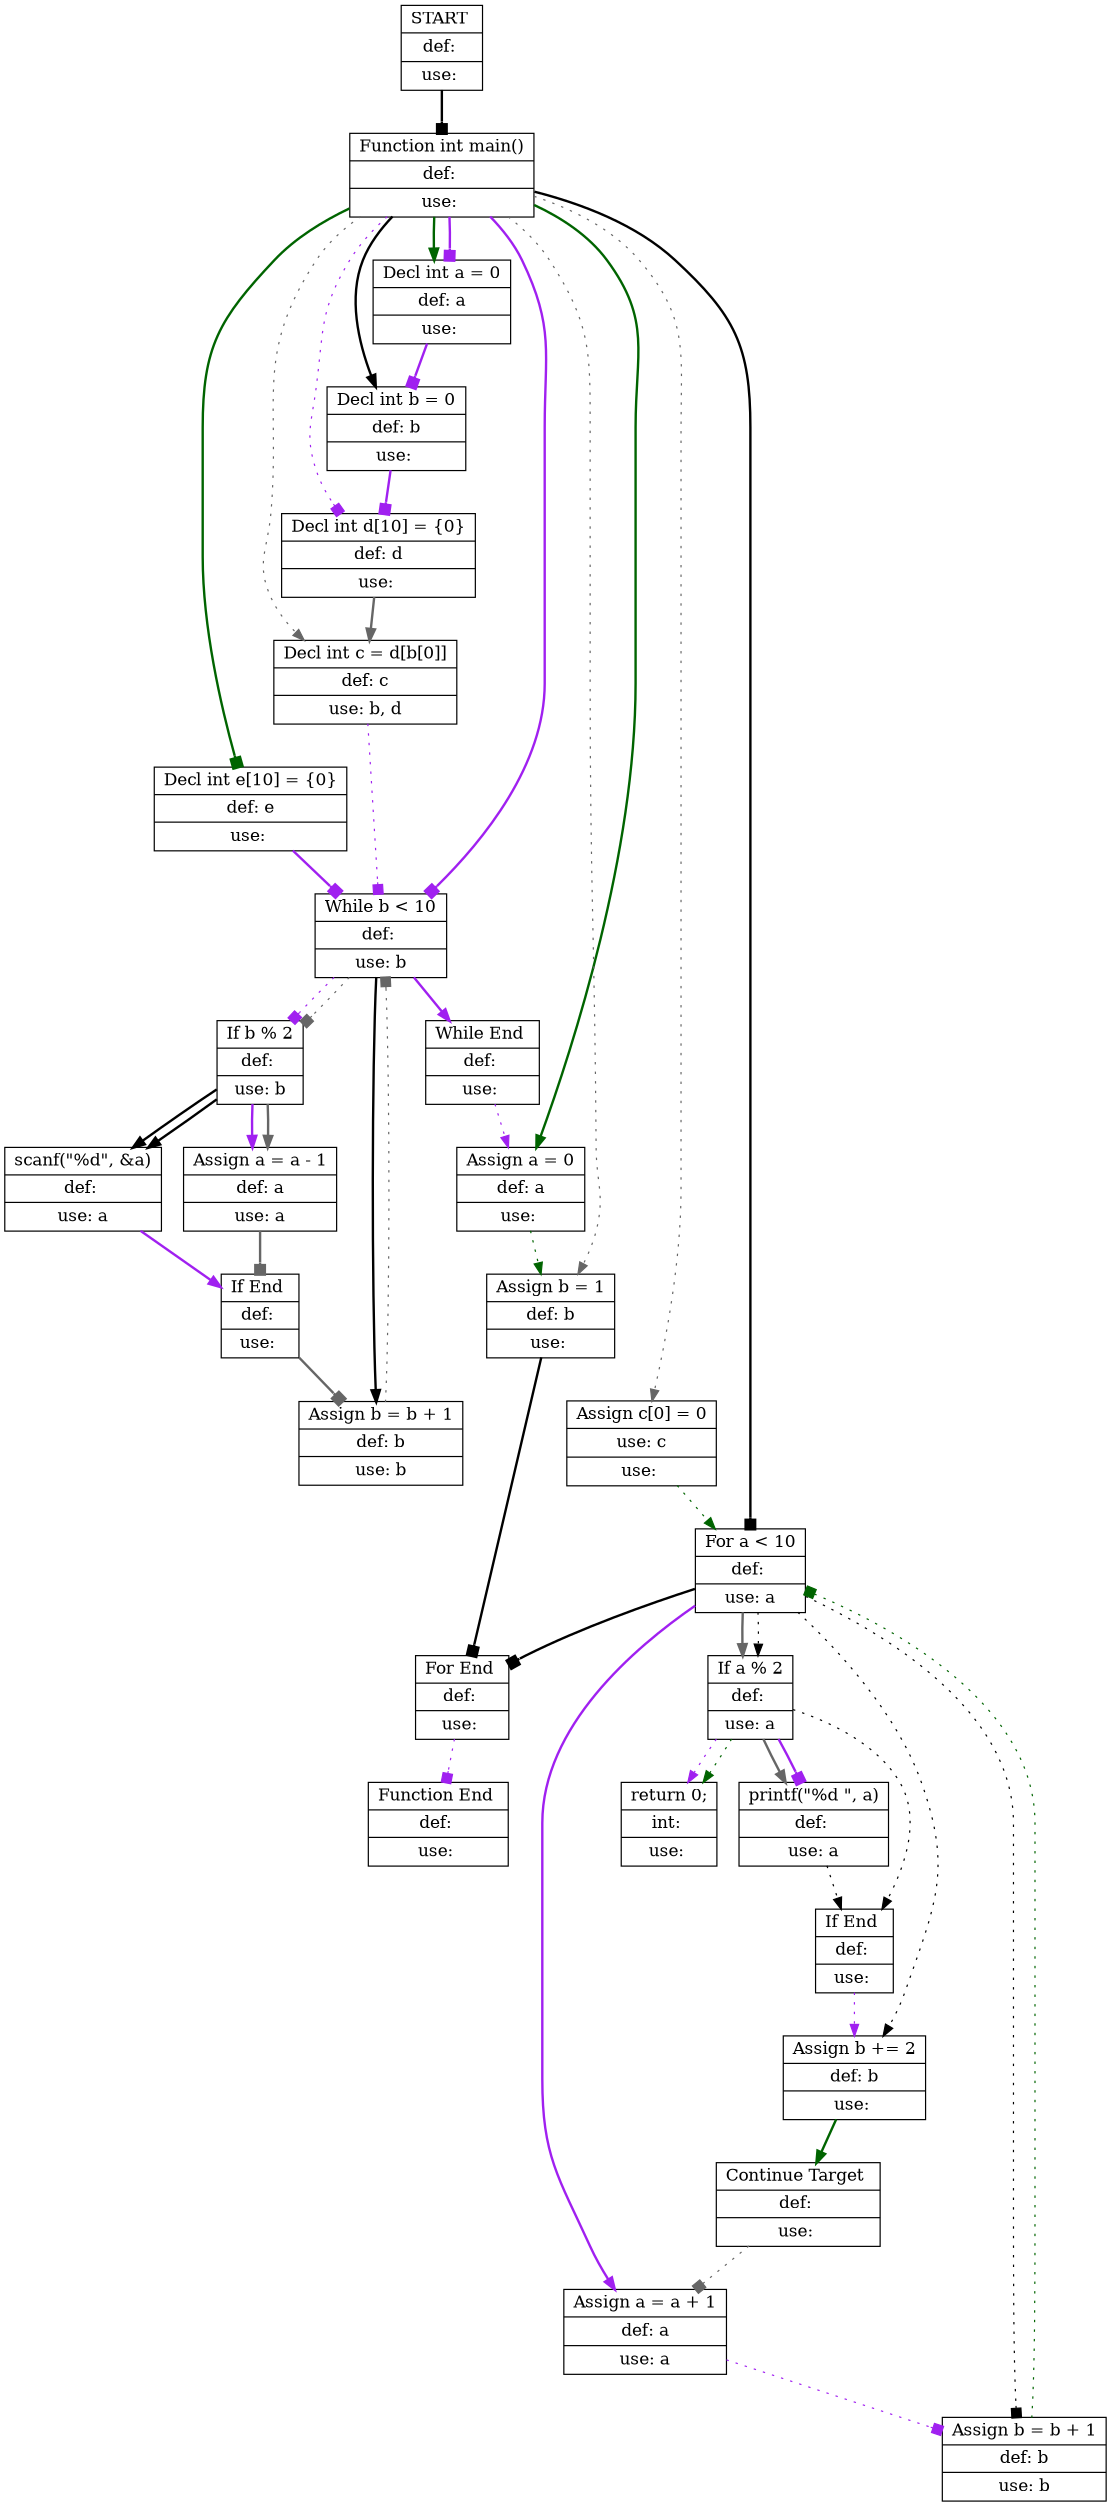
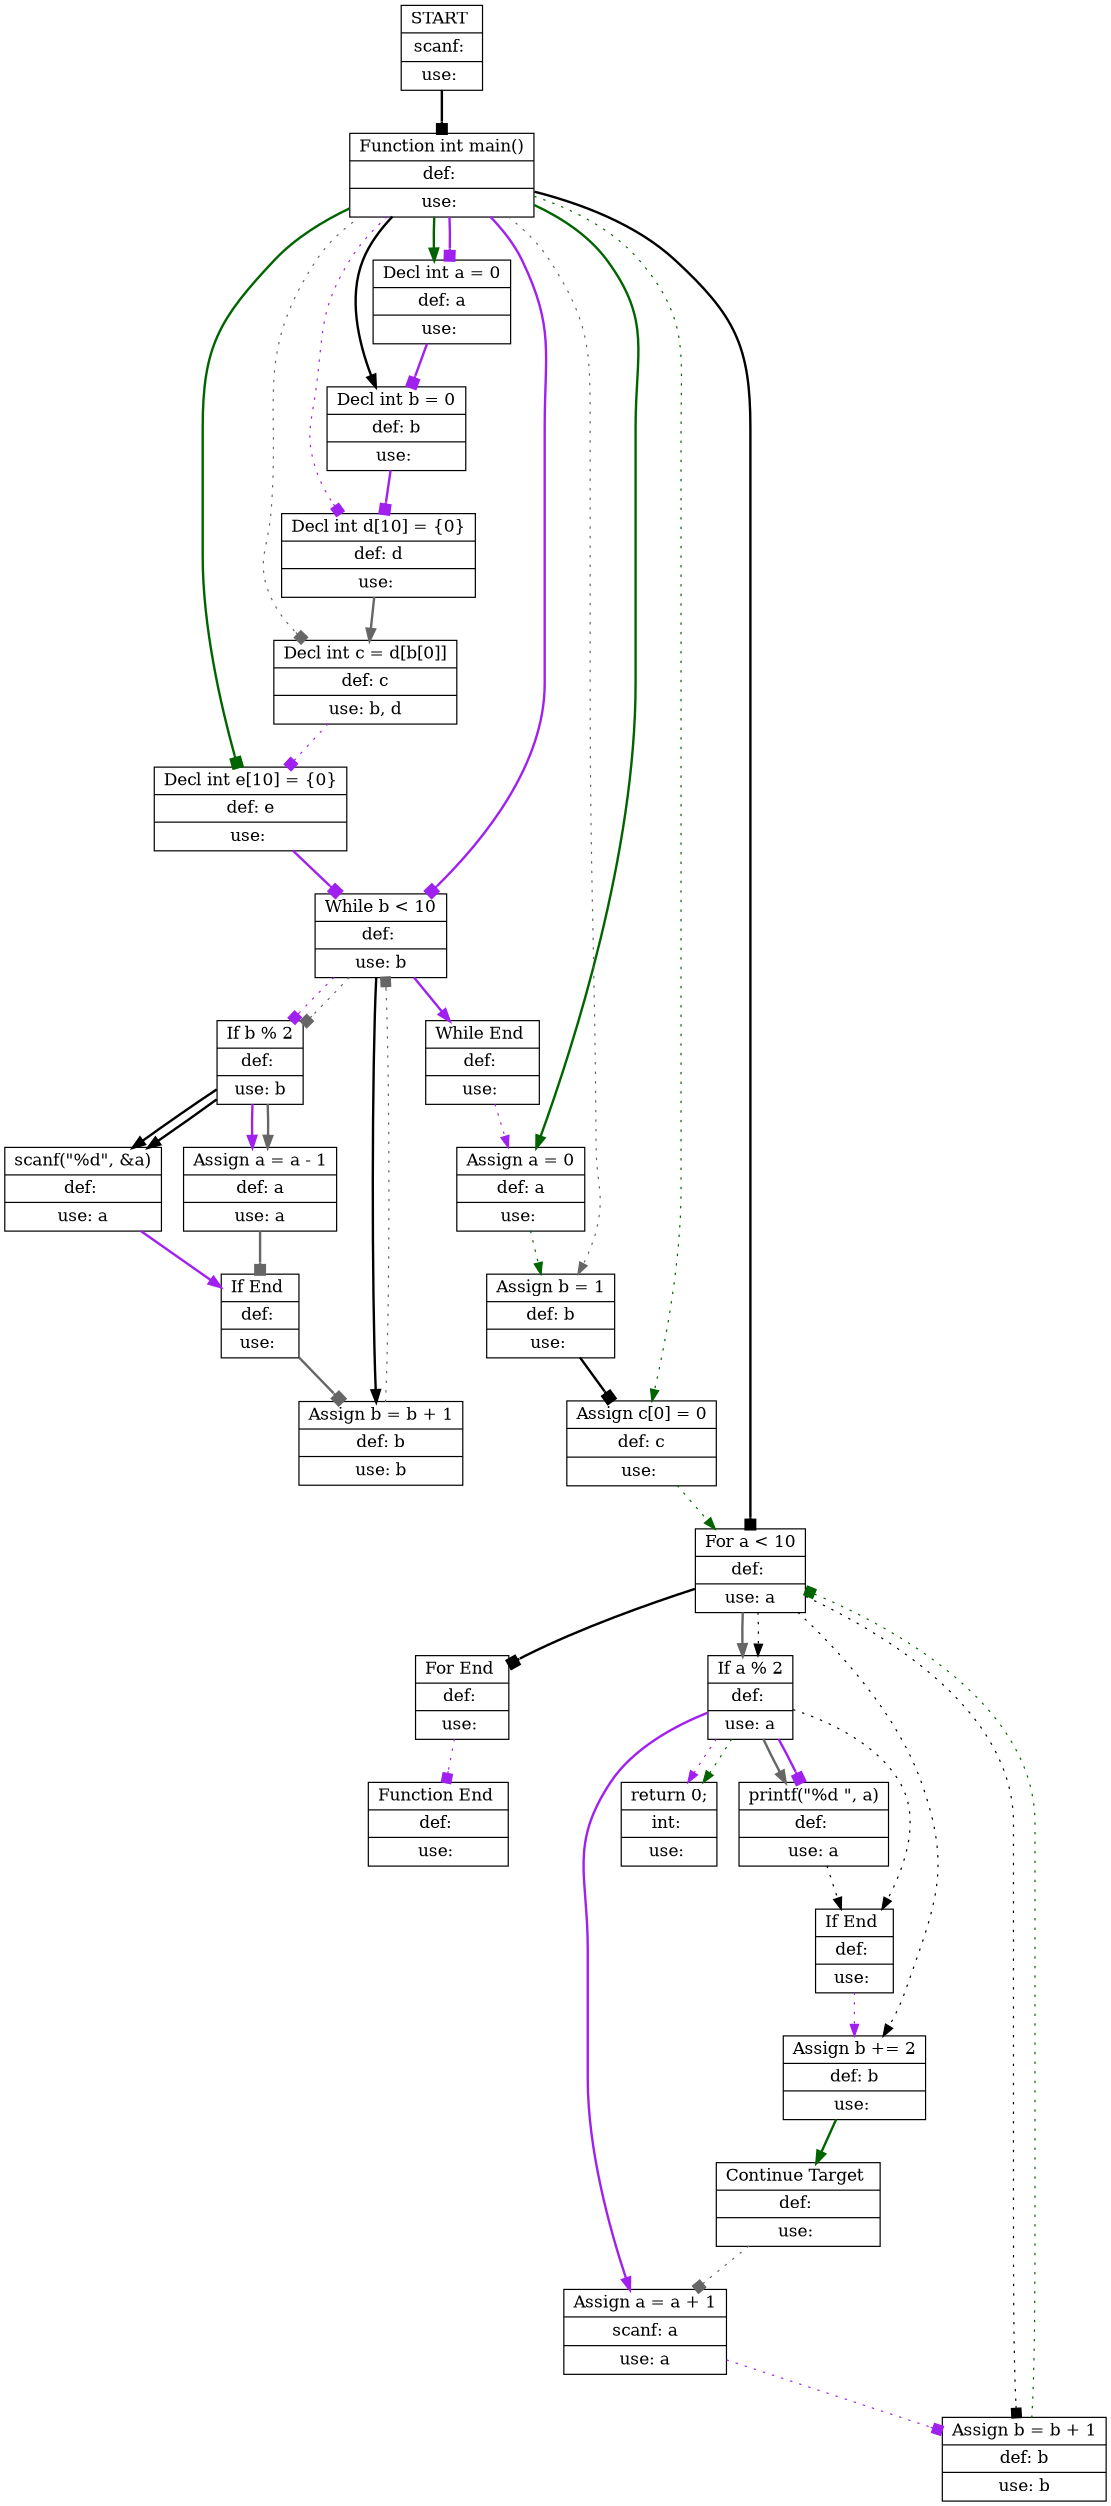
node "START": text "def:" -> "scanf:"
edge "Function int main()" -> "Decl int c = d[b[0]]": arrowhead normal -> box
edge "Function int main()" -> "Assign c[0] = 0": color gray40 -> darkgreen
edge "Decl int c = d[b[0]]" -> "While b < 10": now "Decl int c = d[b[0]]" -> "Decl int e[10] = {0}"
node "Assign c[0] = 0": text "use: c" -> "def: c"
edge "Assign b = 1" -> "For End": now "Assign b = 1" -> "Assign c[0] = 0"
edge "For a < 10" -> "Assign a = a + 1": now "If a % 2" -> "Assign a = a + 1"
node "Assign a = a + 1": text "def: a" -> "scanf: a"
